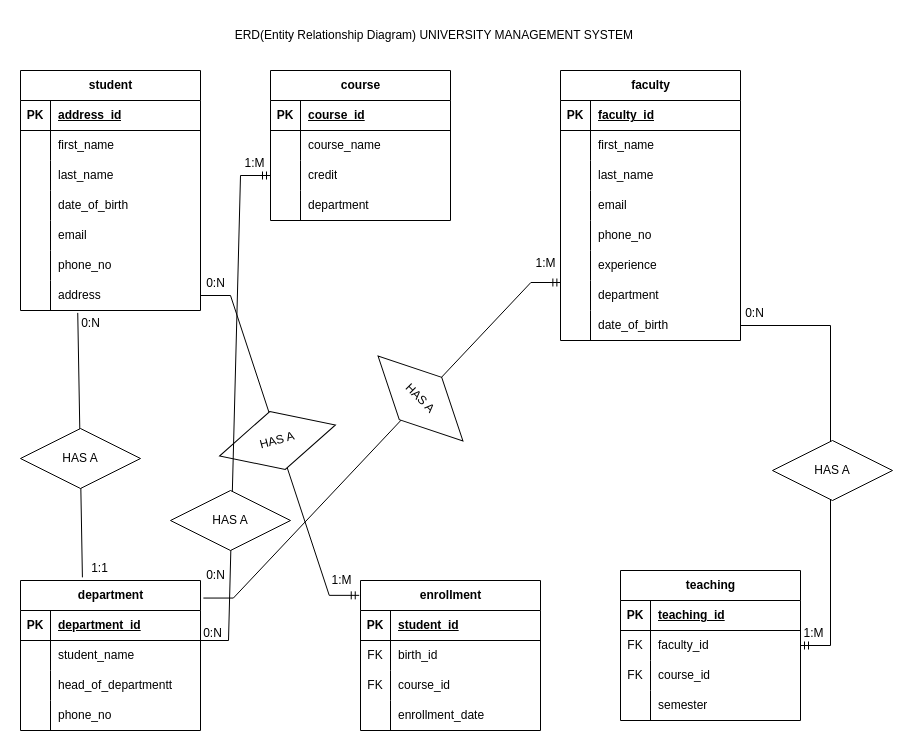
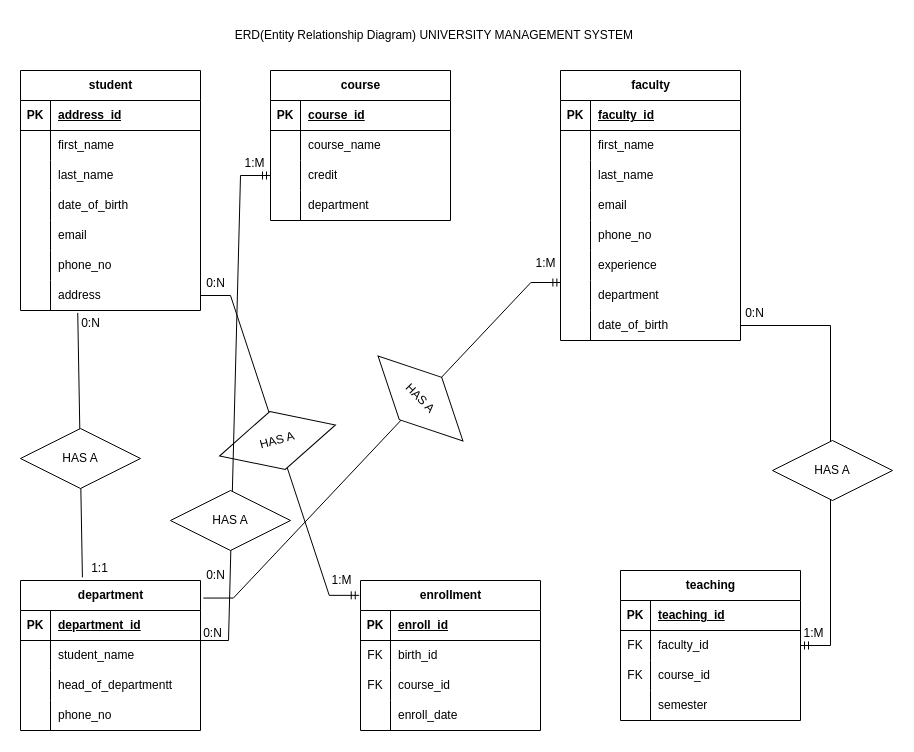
node "student_id": label "student_id" -> "enroll_id"
node "enrollment_date": label "enrollment_date" -> "enroll_date"
